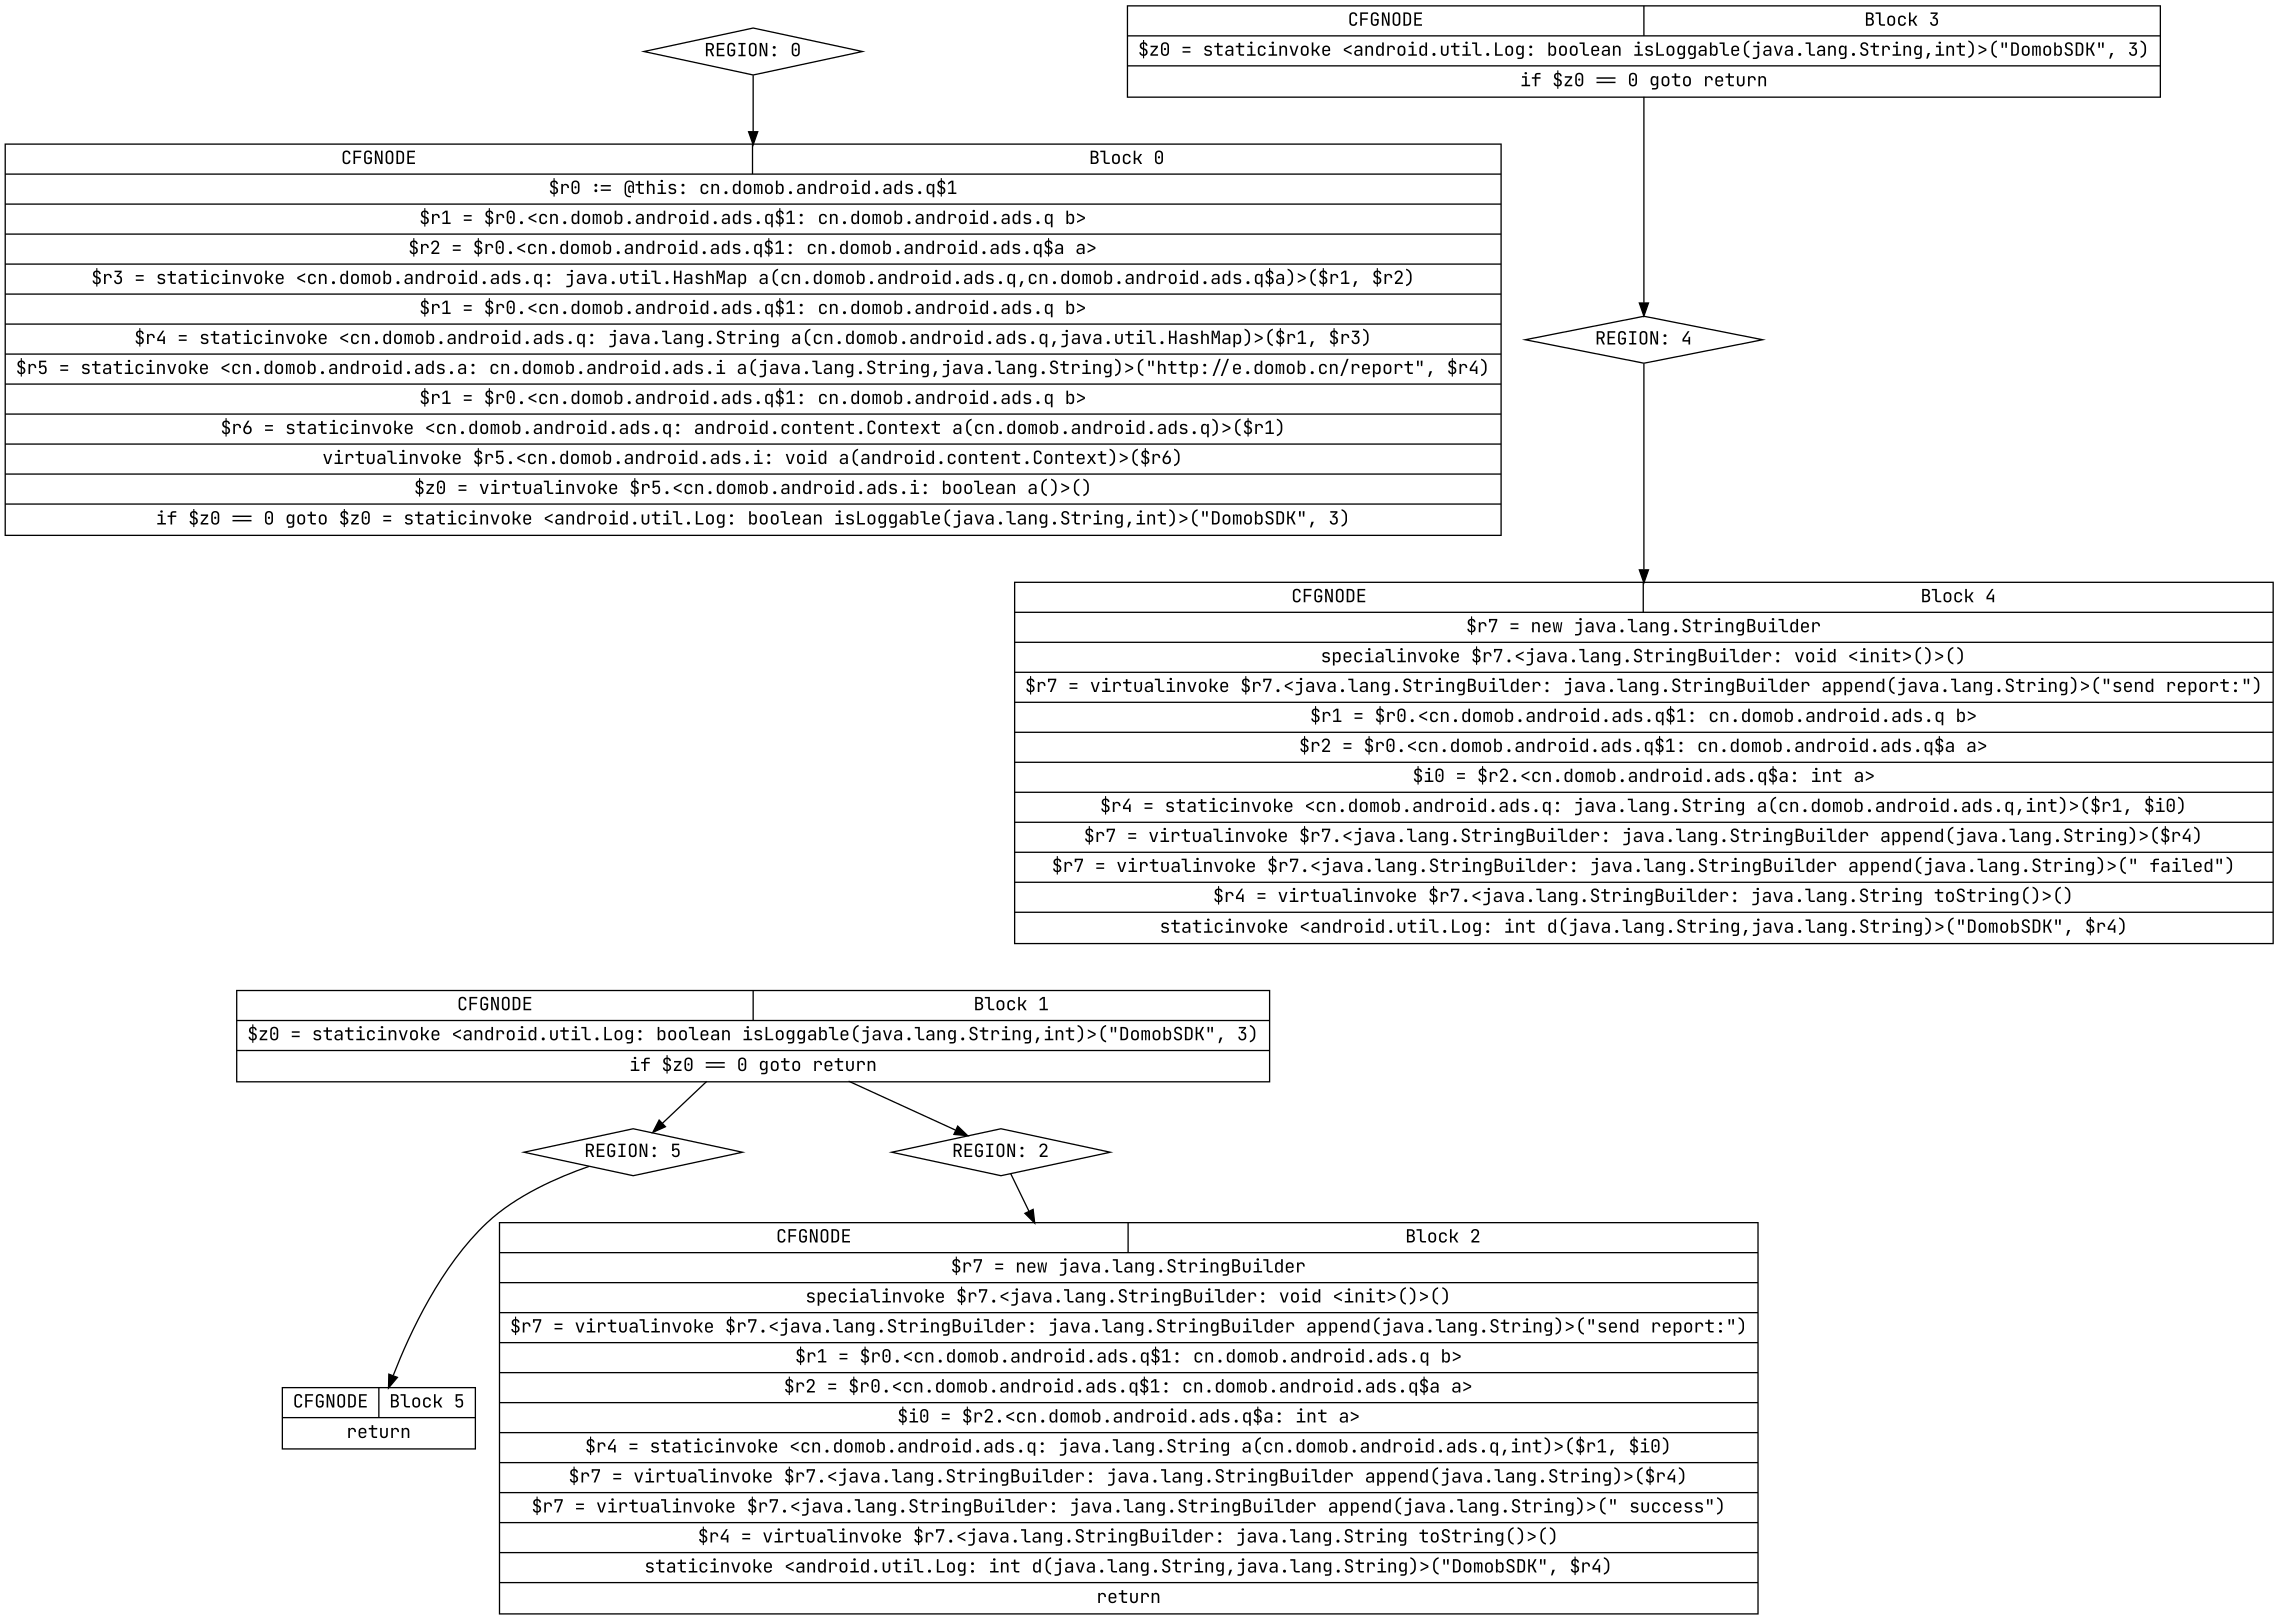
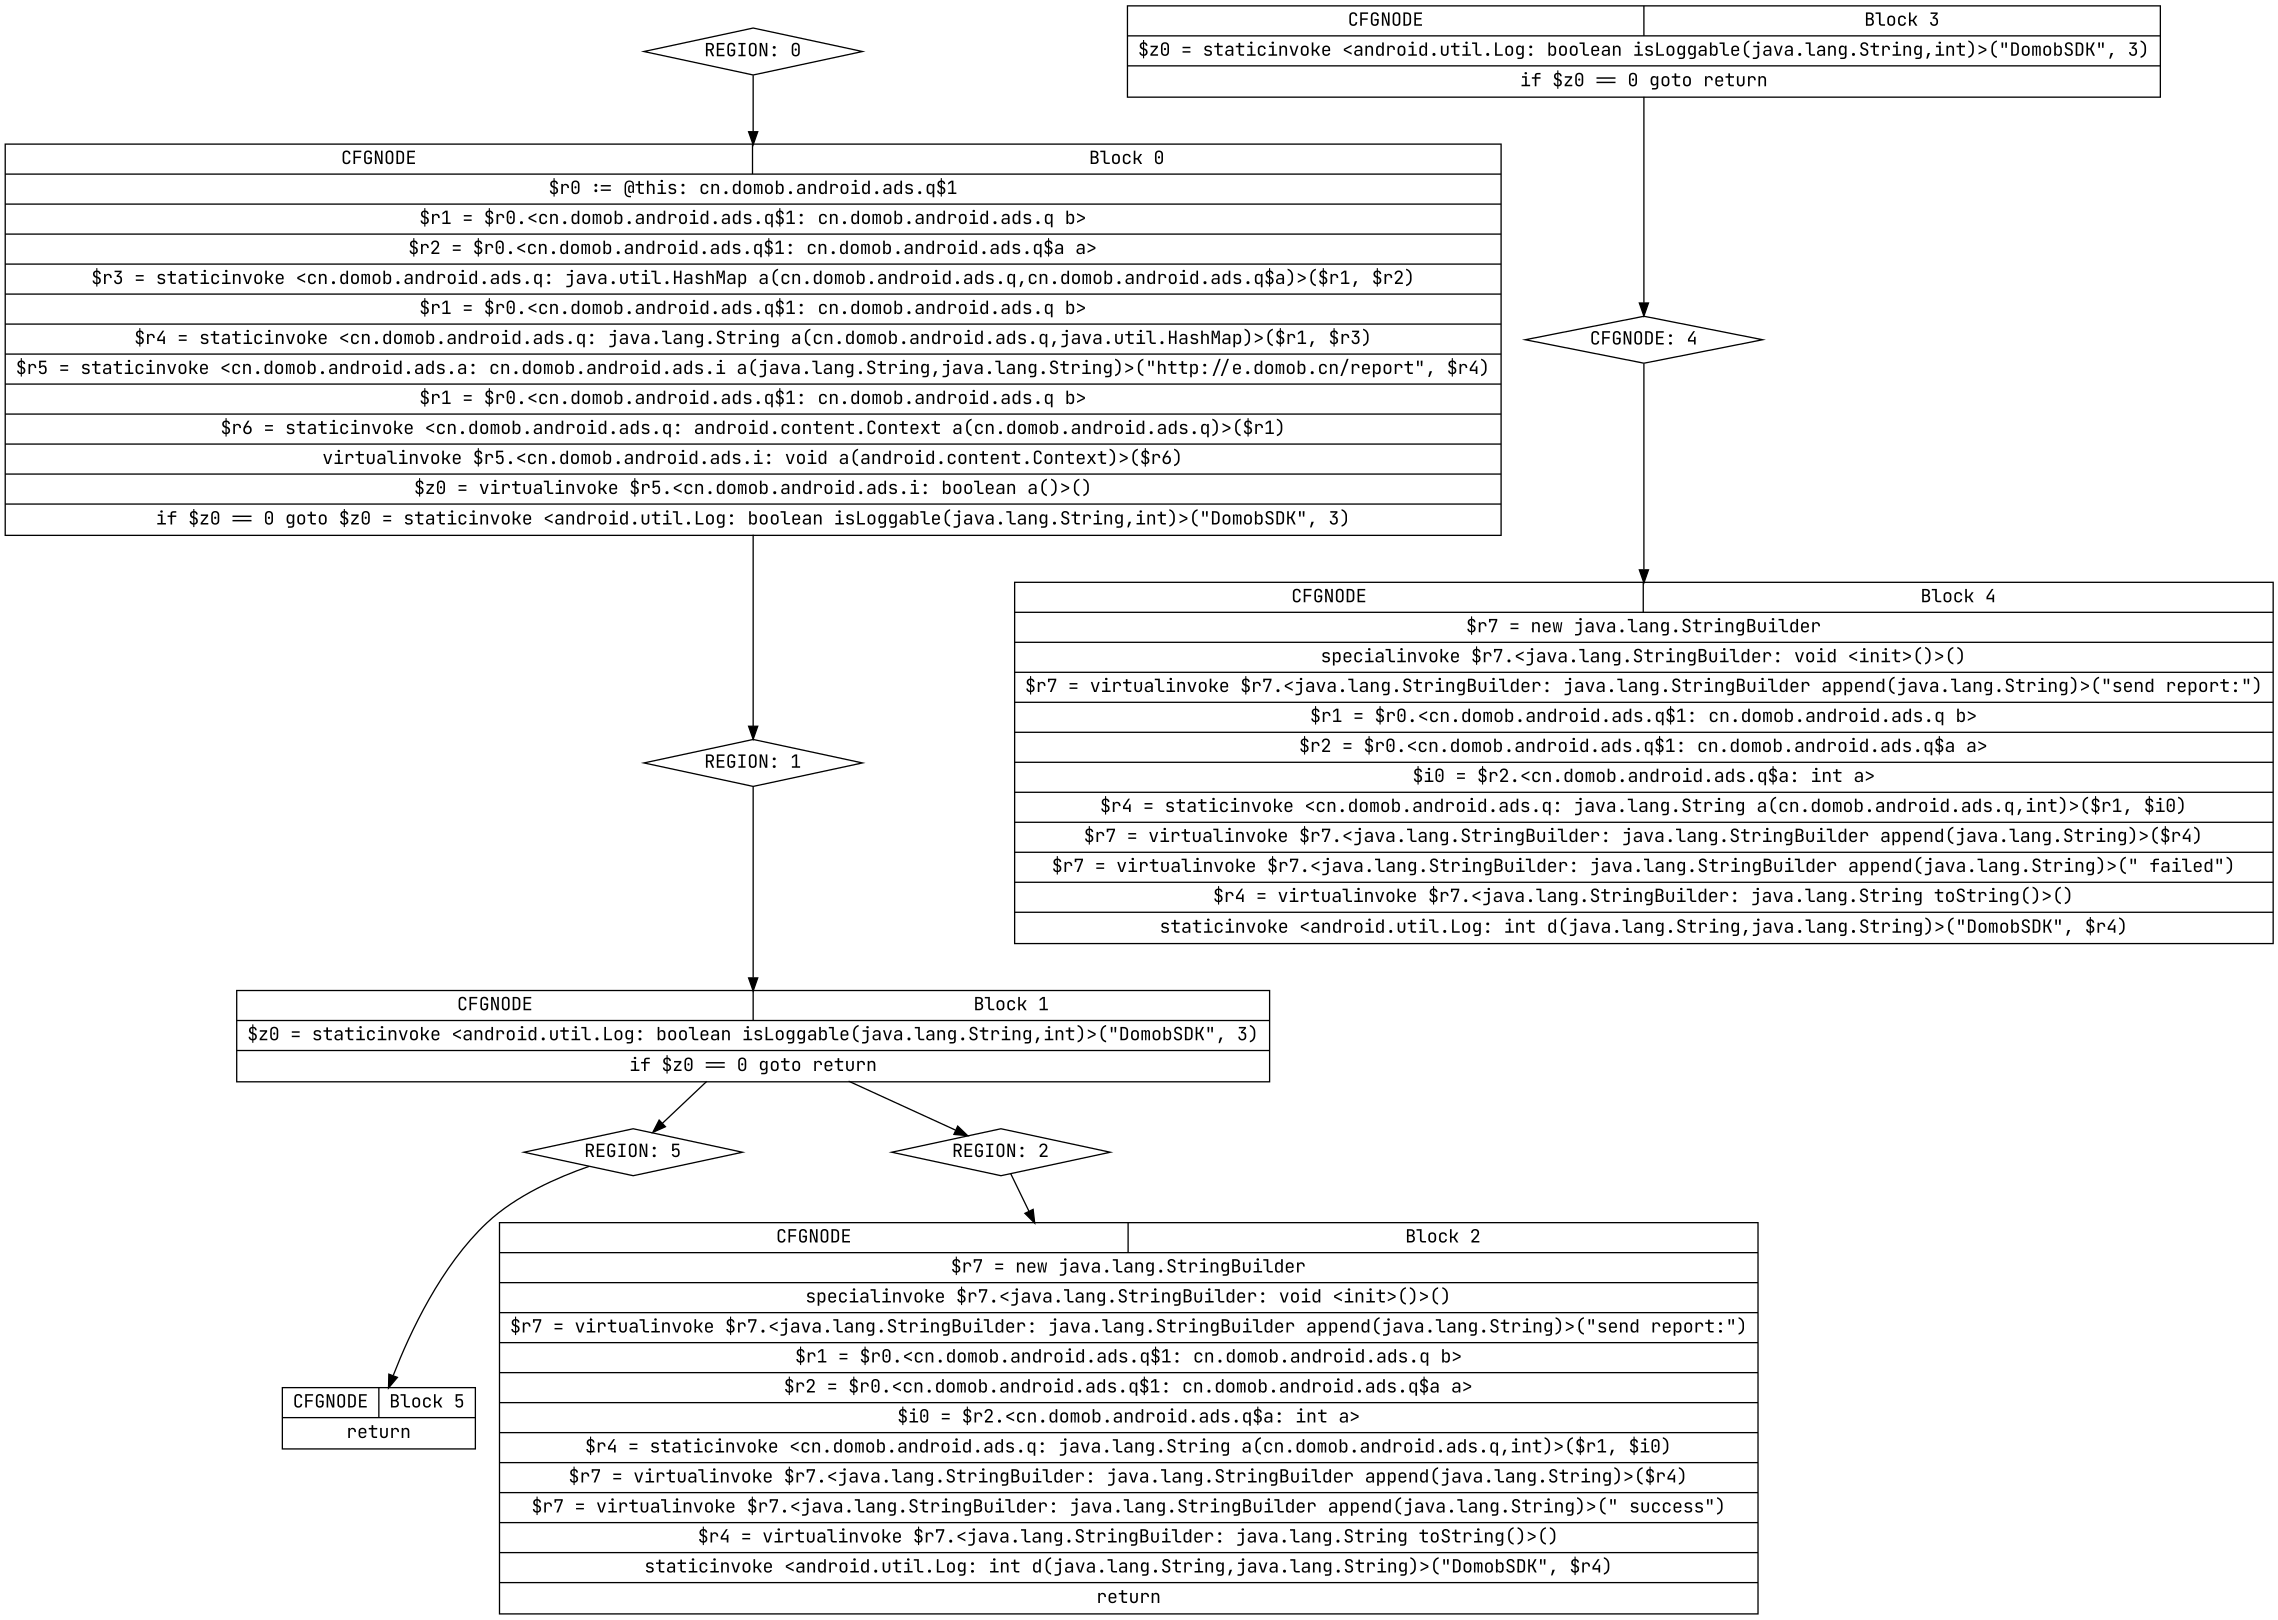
node "REGION: 4": label "REGION: 4" -> "CFGNODE: 4"
node "REGION: 1": added
